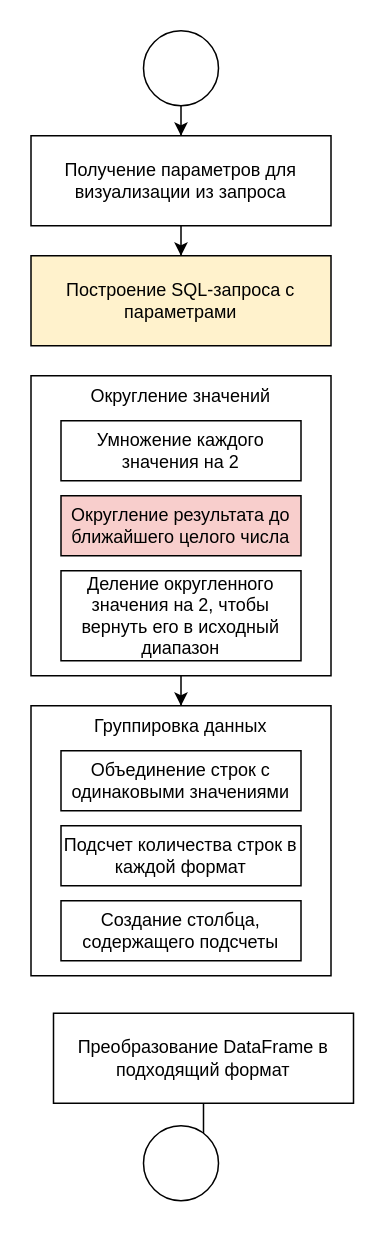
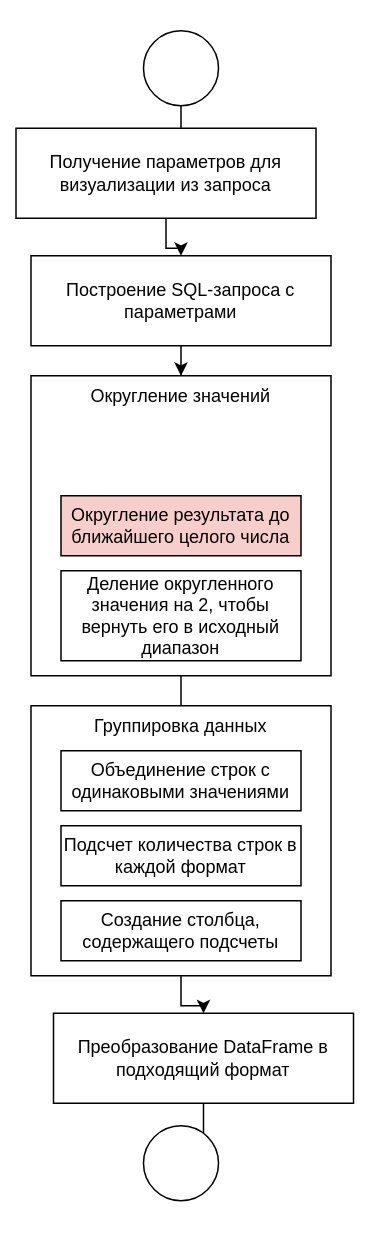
node "Получение параметров для визуализации из запроса": moved (181, 181) -> (166, 173)
node "Построение SQL-запроса с параметрами": fillcolor #fff2cc -> #ffffff
edge "Построение SQL-запроса с параметрами" -> "Округление значений": added
node "Умножение каждого значения на 2": removed
edge "Округление значений" -> "Группировка данных": now "Округление значений" -> "Объединение строк с одинаковыми значениями"
edge "Группировка данных" -> "Преобразование DataFrame в подходящий формат": added
